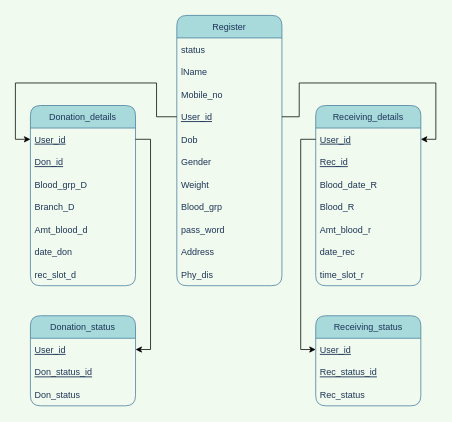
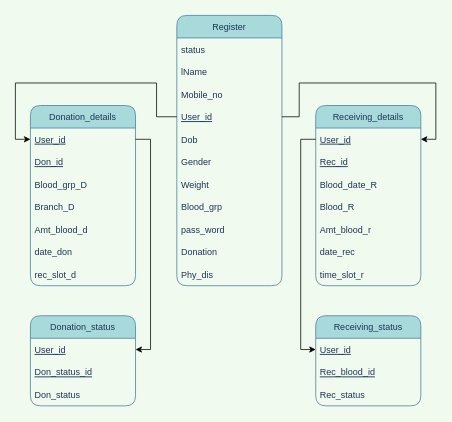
node "Address": label "Address" -> "Donation"
node "Rec_status_id": label "Rec_status_id" -> "Rec_blood_id"
